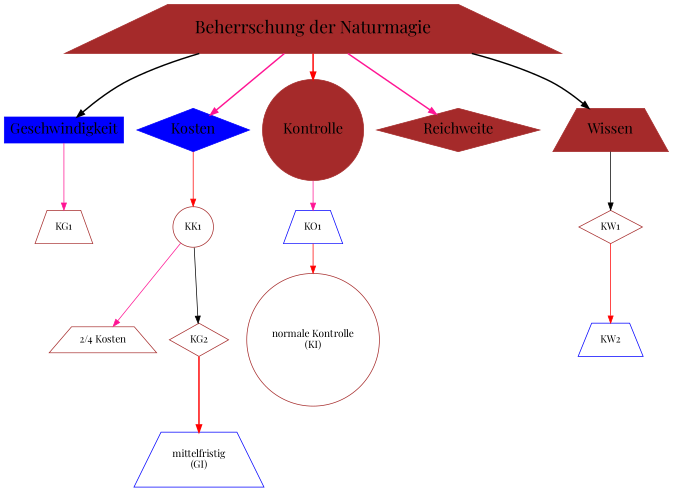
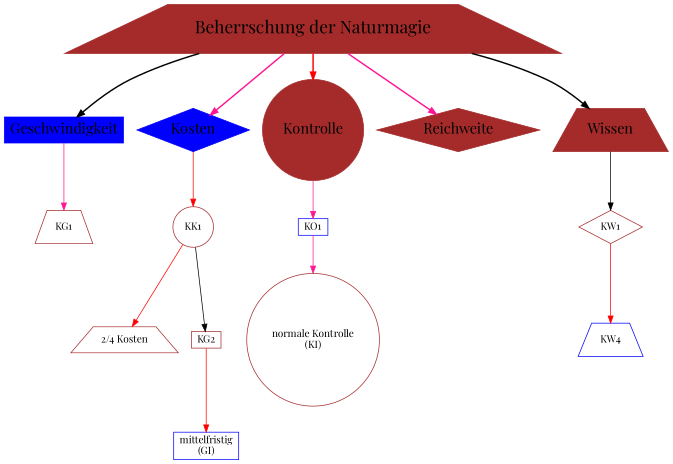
node "KO1": shape trapezium -> box
edge "KO1" -> "normale Kontrolle (KI)": color red -> deeppink
edge "KK1" -> "2/4 Kosten": color deeppink -> red
node "KG2": shape diamond -> box
node "KW2": label "KW2" -> "KW4"
edge "KG2" -> "mittelfristig (GI)": style bold -> solid
node "mittelfristig (GI)": shape trapezium -> box
